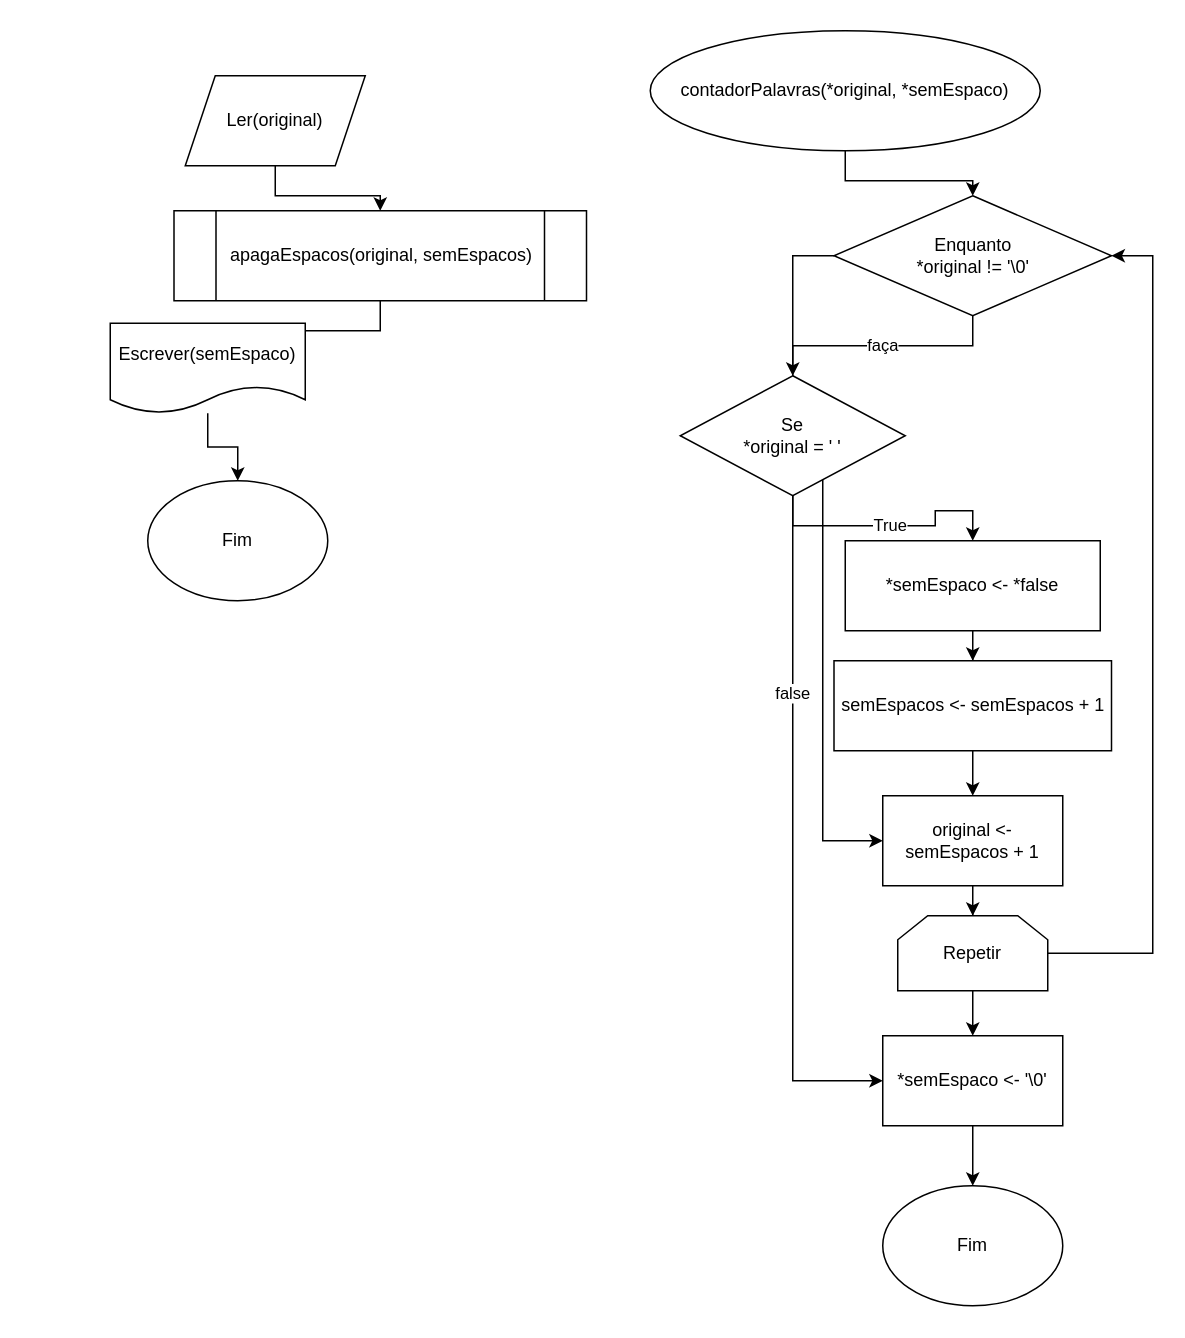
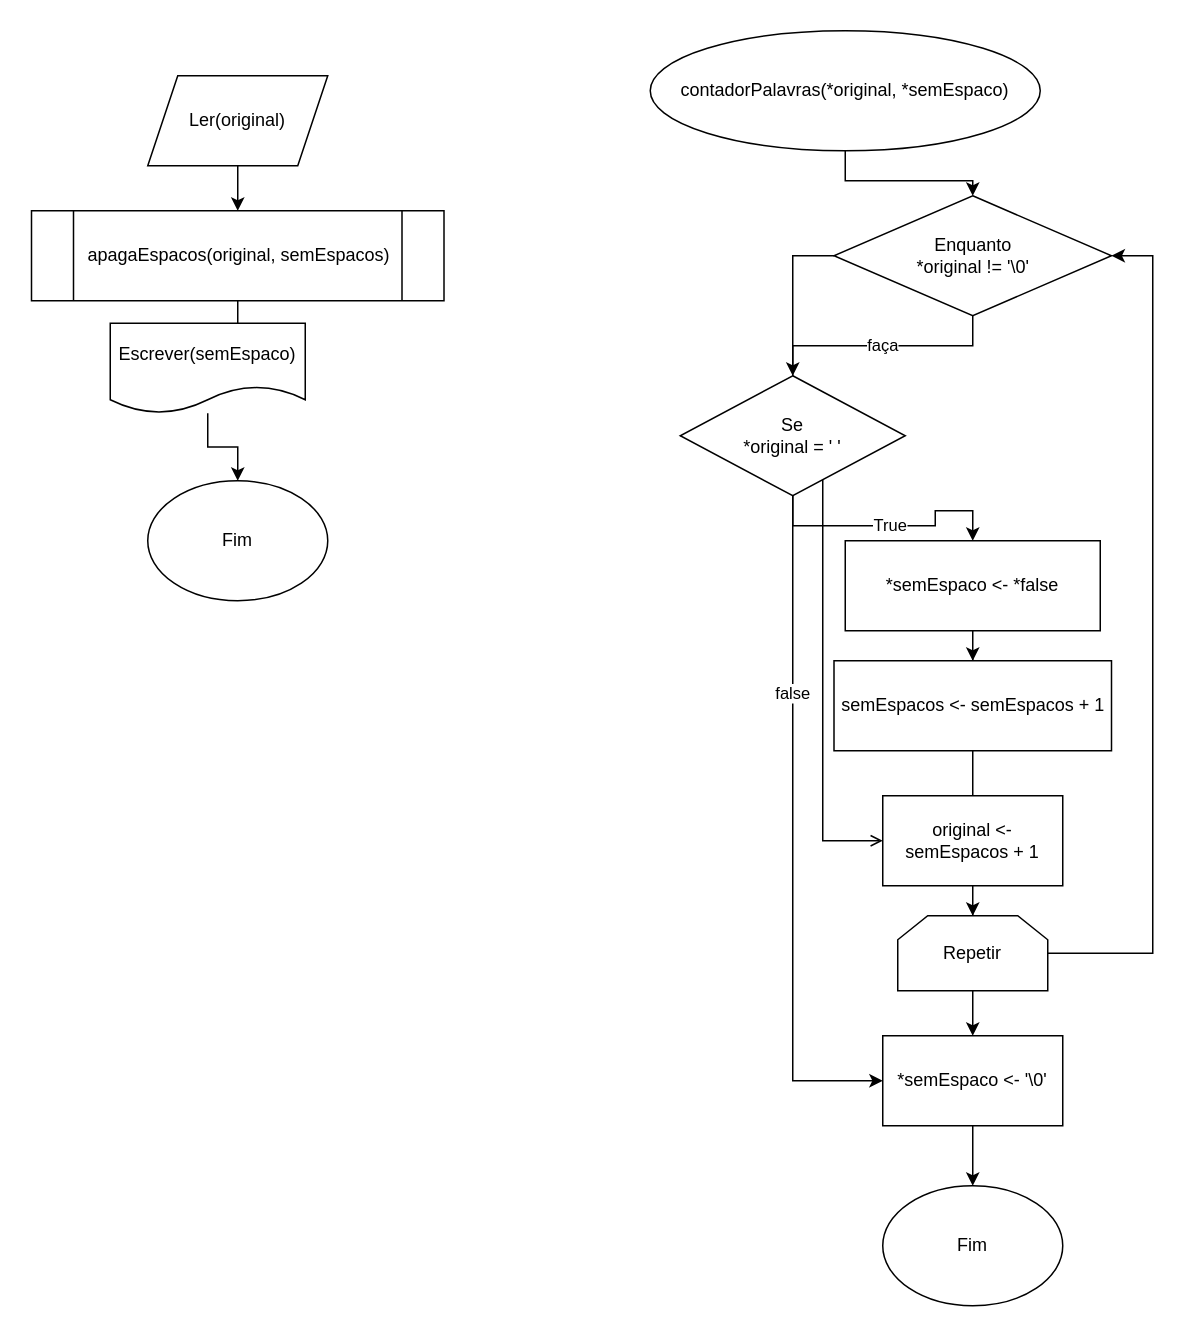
node "Ler(original)": moved (275, 121) -> (238, 121)
node "apagaEspacos(original, semEspacos)": moved (380, 256) -> (238, 256)
edge "semEspacos <- semEspacos + 1" -> "original <- semEspacos + 1": arrowhead classic -> none
edge "Se *original = ' '" -> "original <- semEspacos + 1": arrowhead classic -> open
